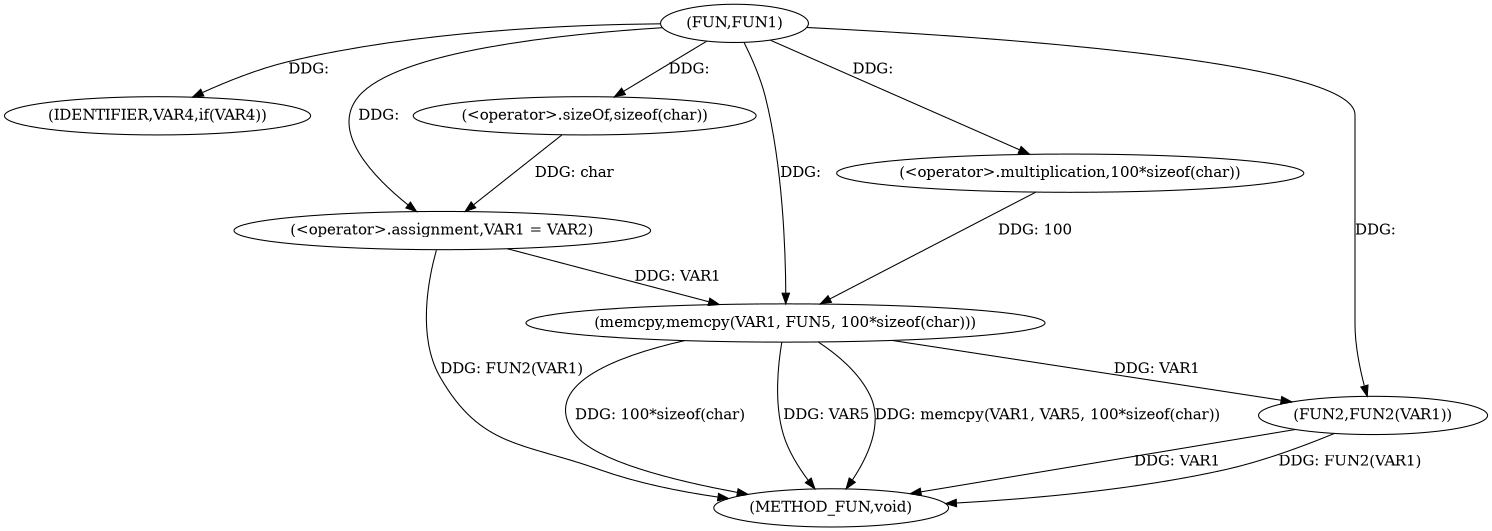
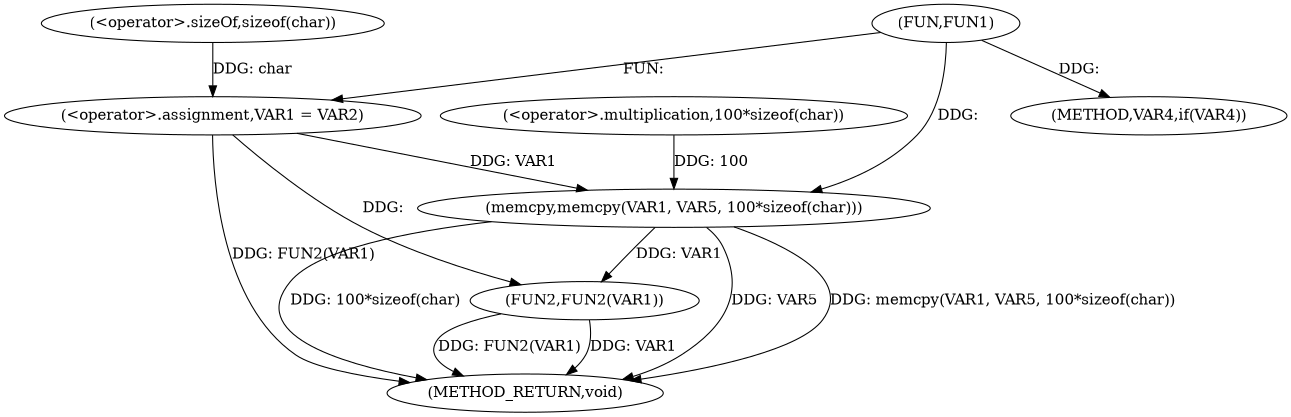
edge "(FUN,FUN1)" -> "(FUN2,FUN2(VAR1))": now "(<operator>.assignment,VAR1 = VAR2)" -> "(FUN2,FUN2(VAR1))"
edge "(FUN,FUN1)" -> "(<operator>.sizeOf,sizeof(char))": removed, label "DDG:"
edge "(FUN,FUN1)" -> "(<operator>.multiplication,100*sizeof(char))": removed, label "DDG:"
node "(IDENTIFIER,VAR4,if(VAR4))": label "(IDENTIFIER,VAR4,if(VAR4))" -> "(METHOD,VAR4,if(VAR4))"
edge "(FUN,FUN1)" -> "(<operator>.assignment,VAR1 = VAR2)": label "DDG: " -> "FUN: "
node "(memcpy,memcpy(VAR1, FUN5, 100*sizeof(char)))": label "(memcpy,memcpy(VAR1, FUN5, 100*sizeof(char)))" -> "(memcpy,memcpy(VAR1, VAR5, 100*sizeof(char)))"
node "(METHOD_FUN,void)": label "(METHOD_FUN,void)" -> "(METHOD_RETURN,void)"
